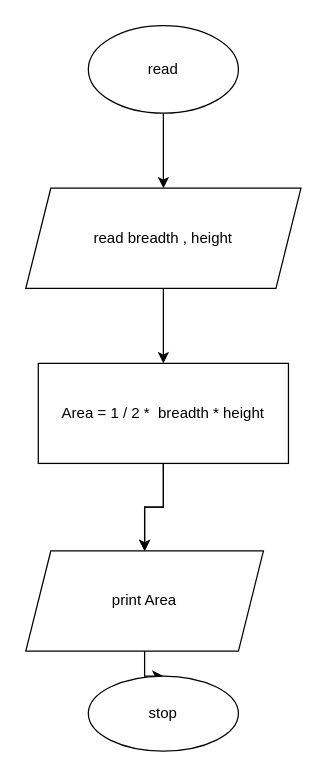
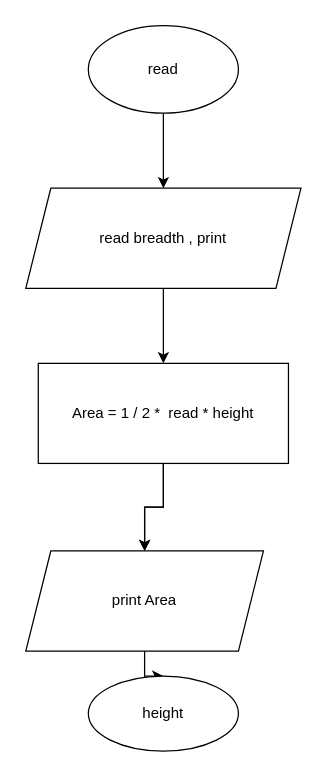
node "read breadth , height": label "read breadth , height" -> "read breadth , print"
node "Area = 1 / 2 * breadth * height": label "Area = 1 / 2 * breadth * height" -> "Area = 1 / 2 * read * height"
node "stop": label "stop" -> "height"
